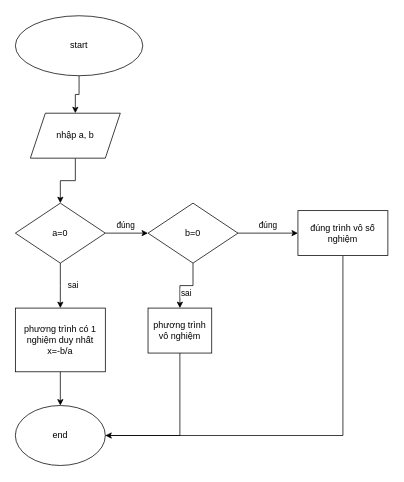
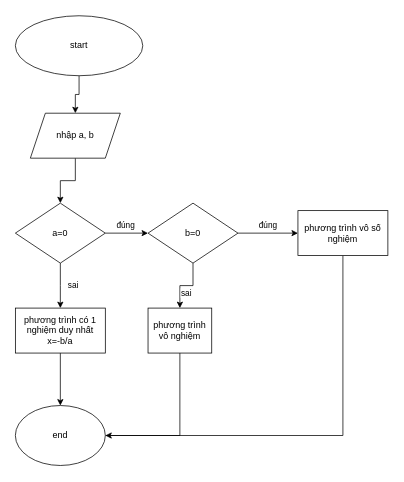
node "đúng trình vô số nghiệm": label "đúng trình vô số nghiệm" -> "phương trình vô số nghiệm"
node "phương trình có 1 nghiệm duy nhất x=-b/a": size 90x64 -> 90x45
